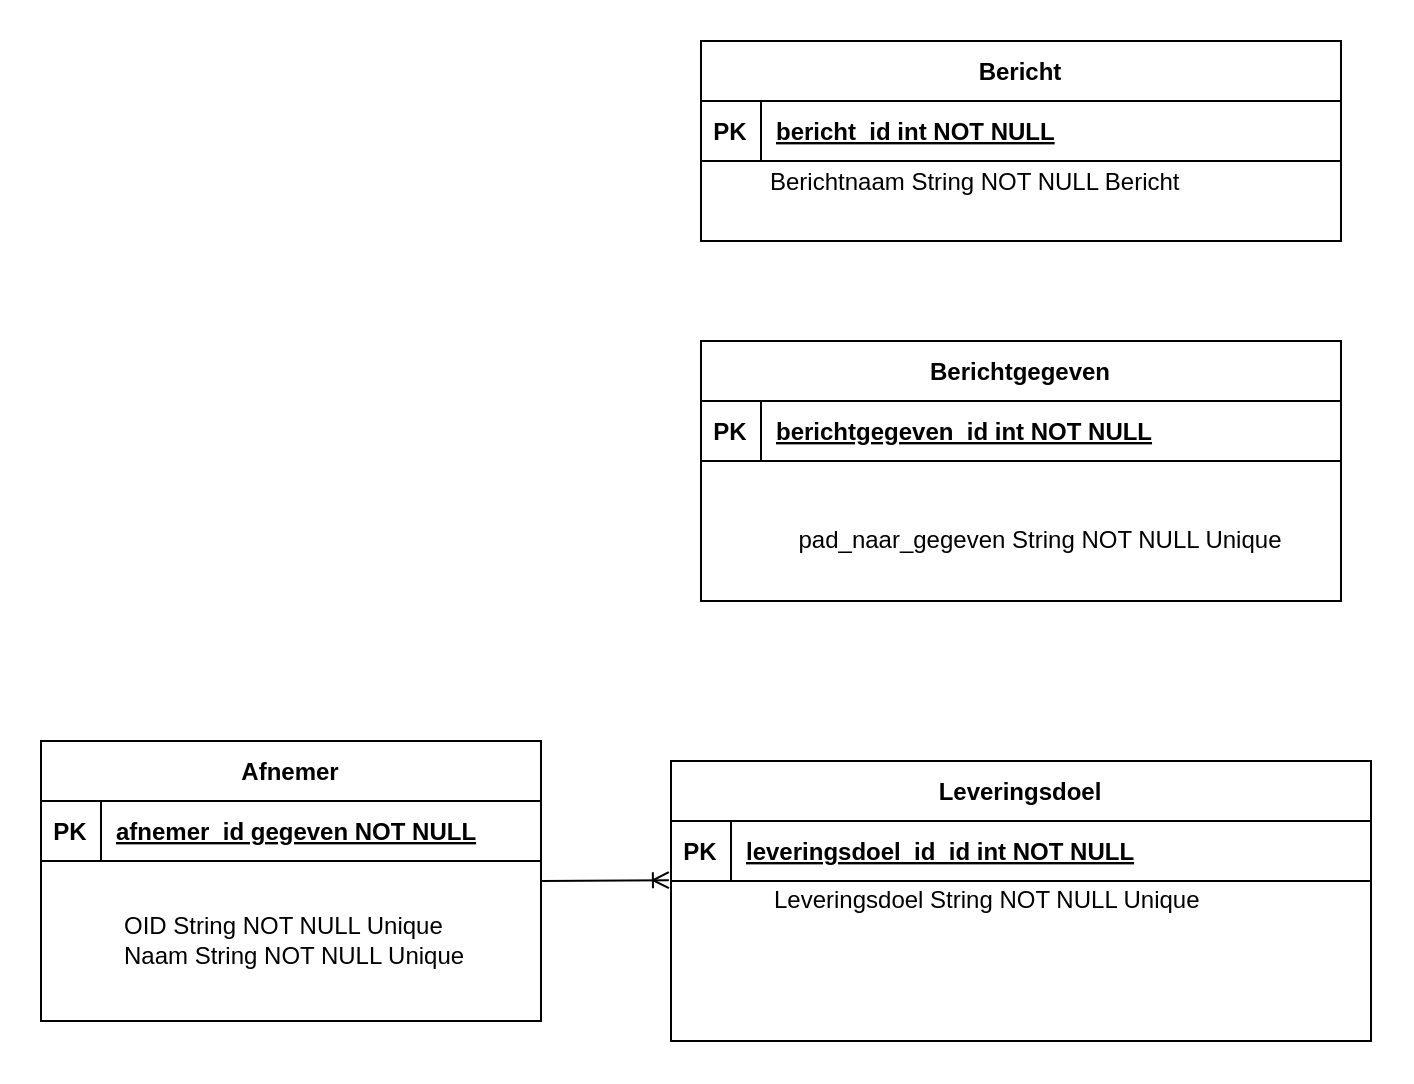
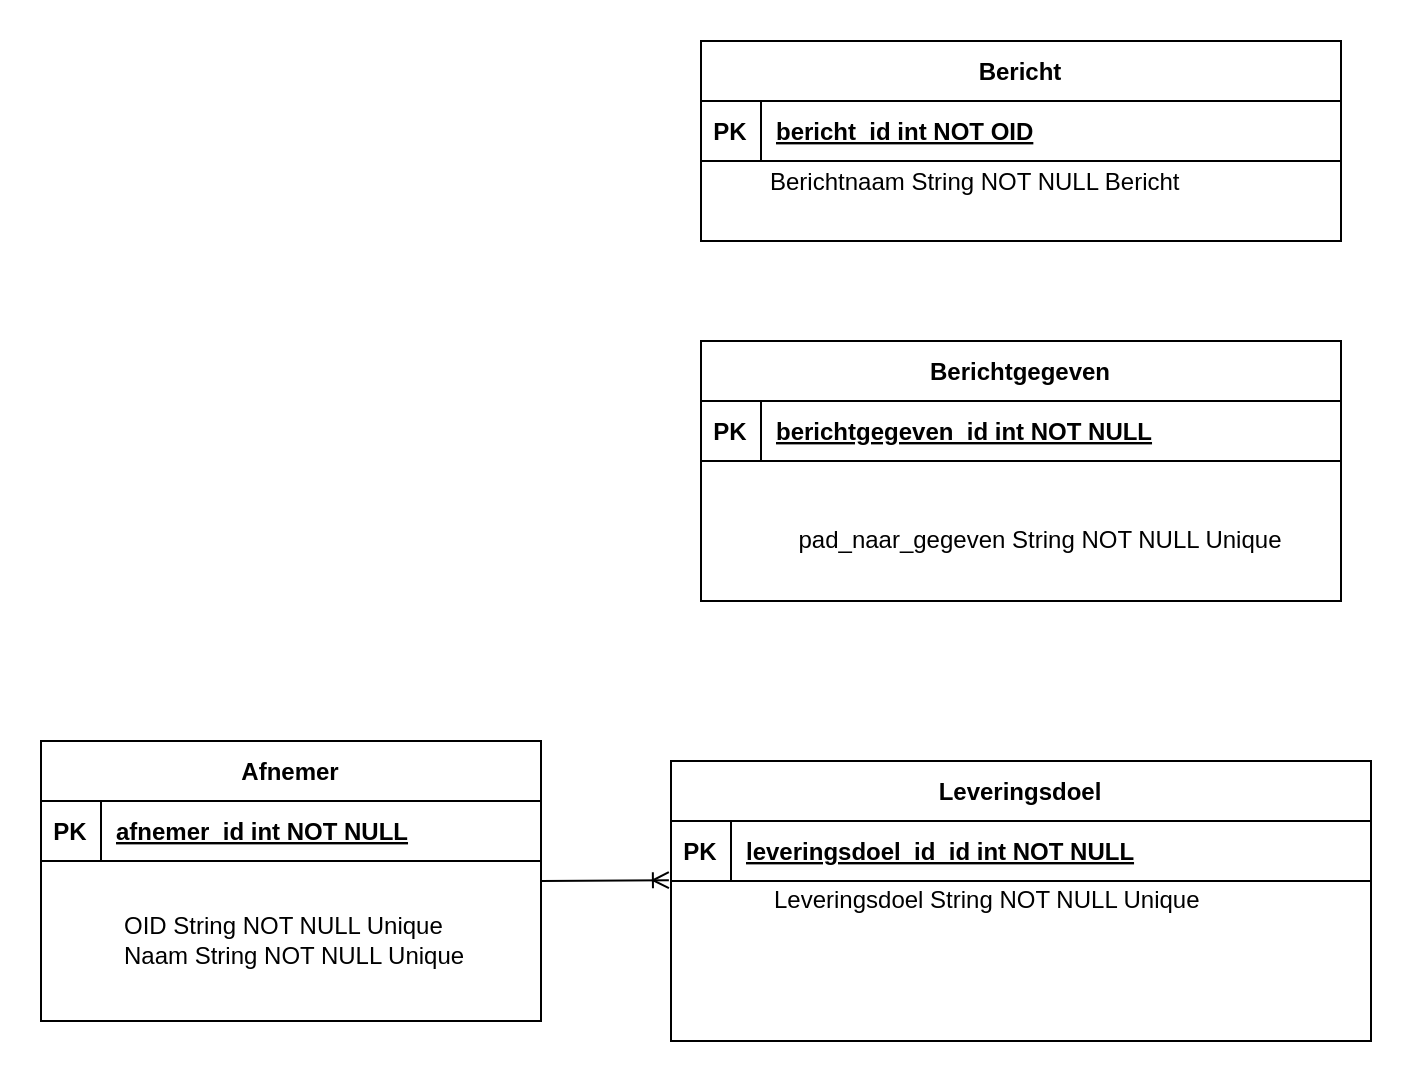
node "bericht_id int NOT NULL": label "bericht_id int NOT NULL" -> "bericht_id int NOT OID"
node "afnemer_id gegeven NOT NULL": label "afnemer_id gegeven NOT NULL" -> "afnemer_id int NOT NULL"
